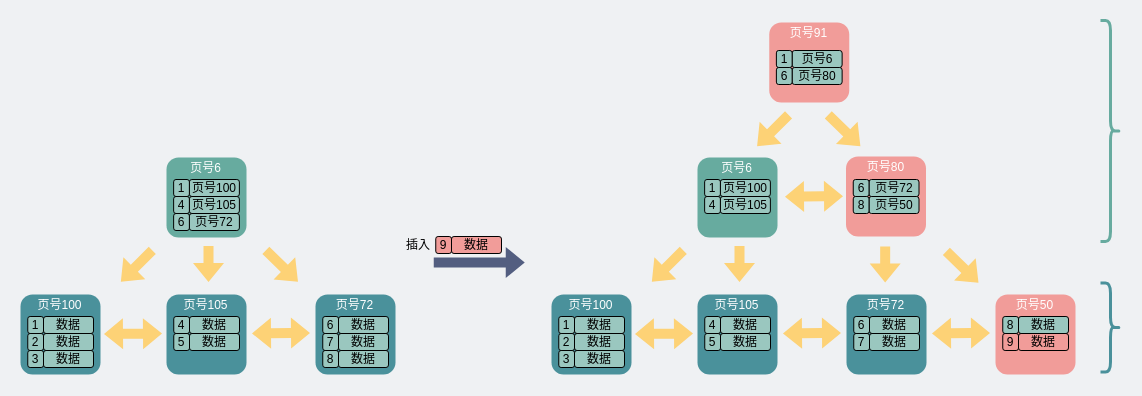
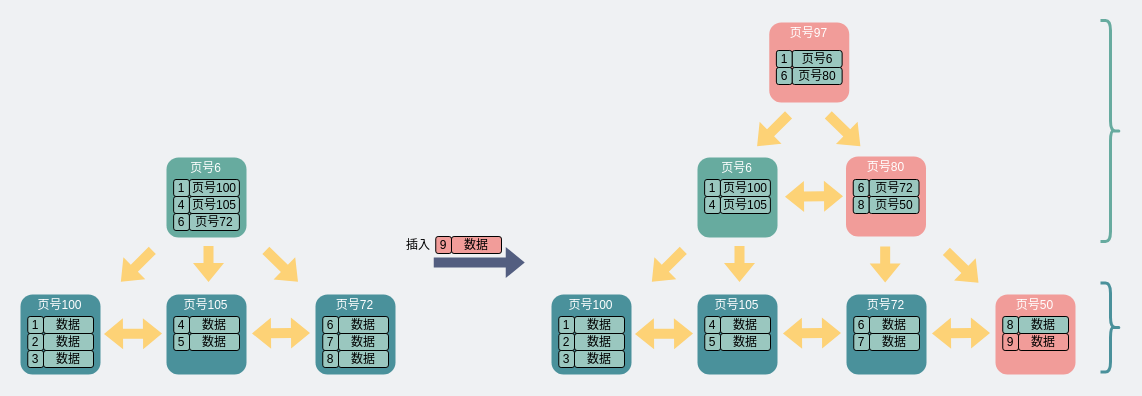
node "页号91": label "页号91" -> "页号97"
